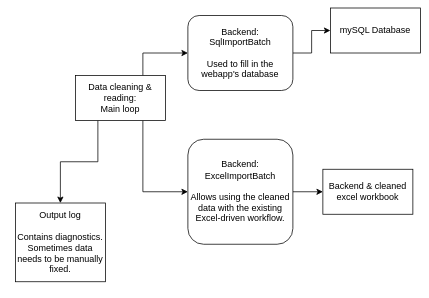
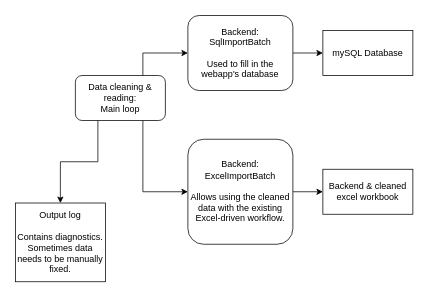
node "mySQL Database": moved (375, 30) -> (368, 53)
node "Data cleaning & reading: Main loop": shape rectangle -> rounded rectangle
